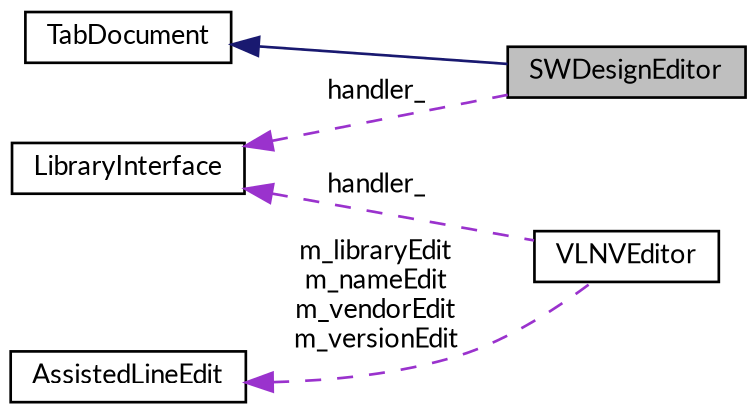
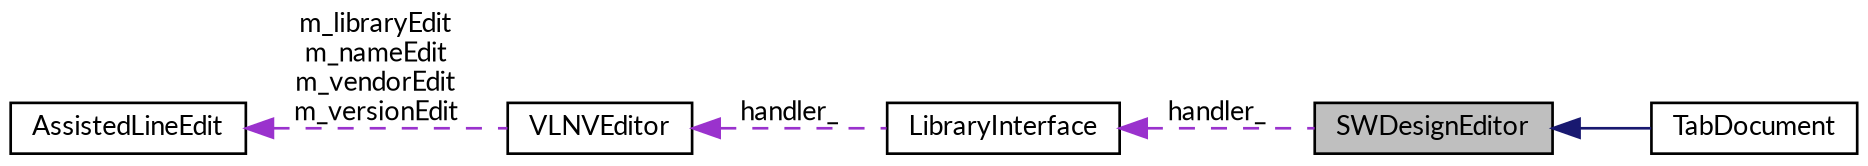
edge "SWDesignEditor" -> "TabDocument": reversed
edge "VLNVEditor" -> "LibraryInterface": reversed
